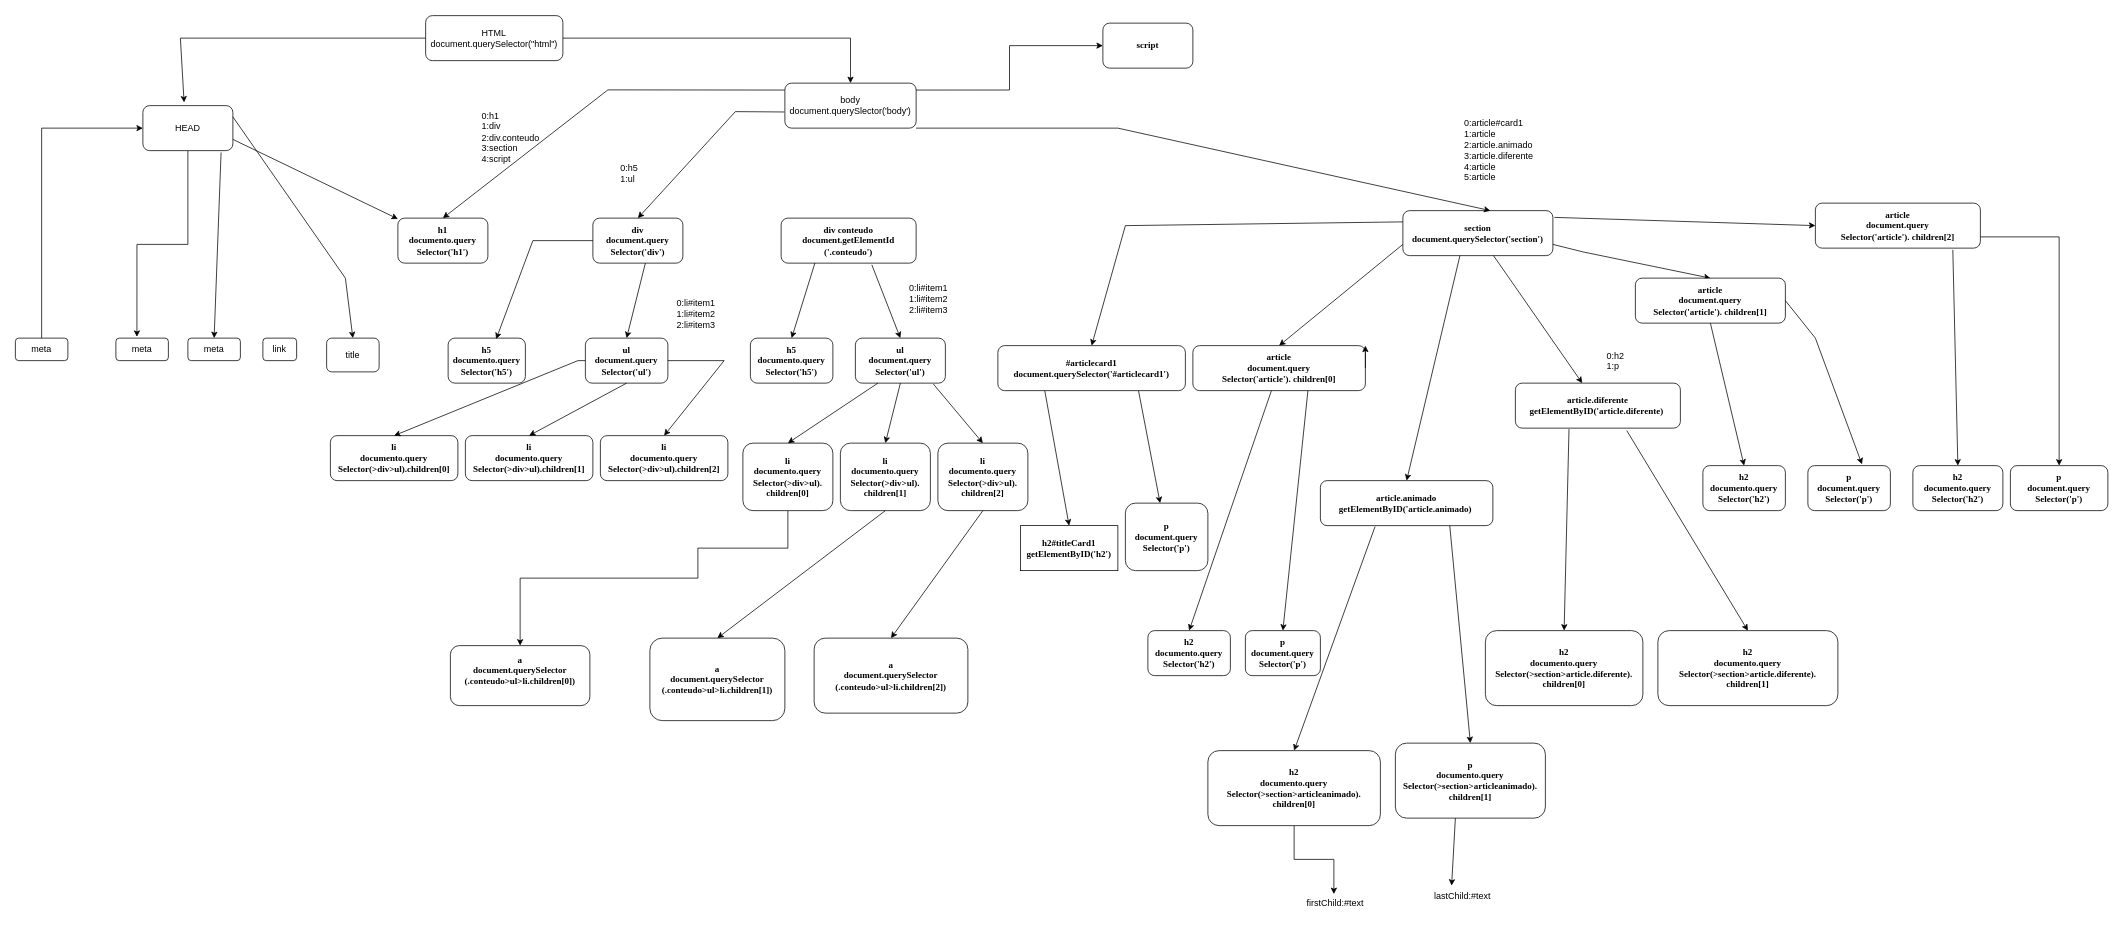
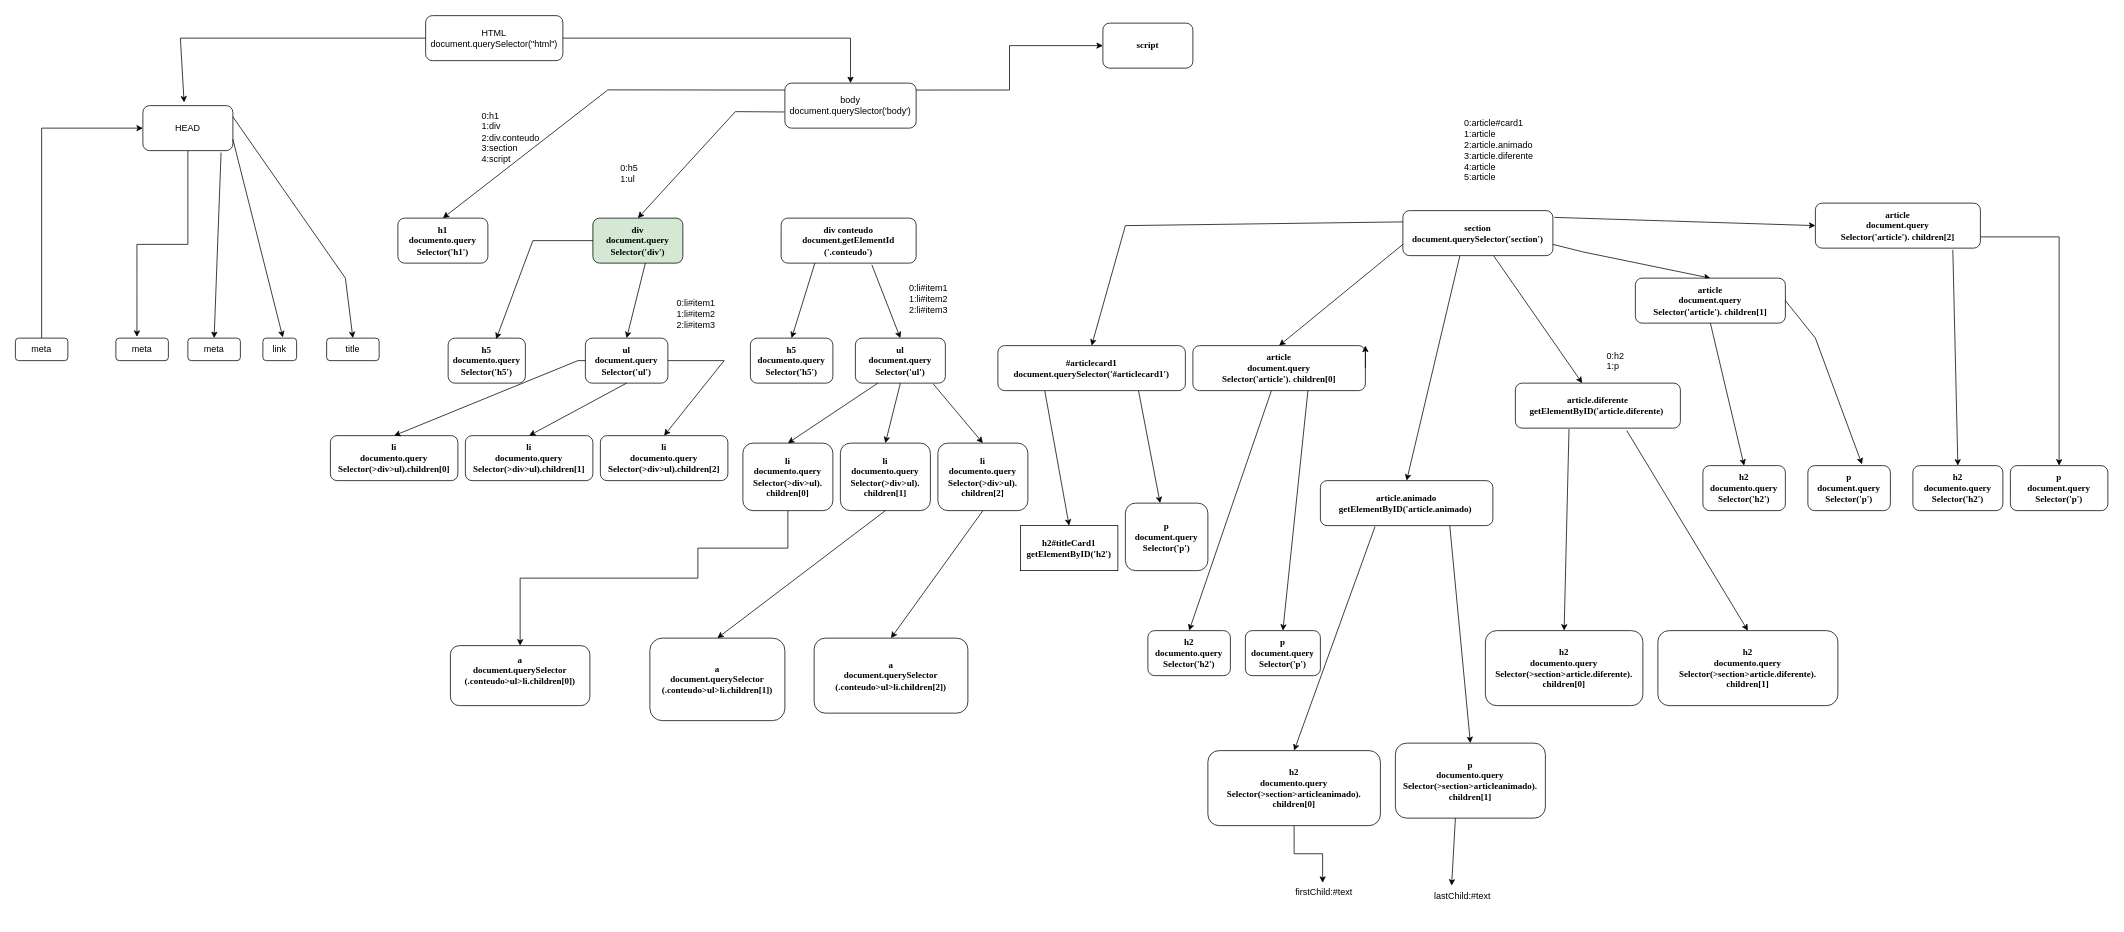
edge "body document.querySlector('body')" -> "section document.querySelector('section')": removed
edge "HEAD" -> "h1 documento.query Selector('h1')": now "HEAD" -> "link"
node "div document.query Selector('div')": fillcolor #ffffff -> #d5e8d4
node "title": size 53x34 -> 53x23
node "firstChild:#text": moved (1343, 904) -> (1332, 893)
